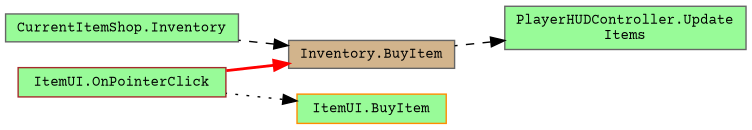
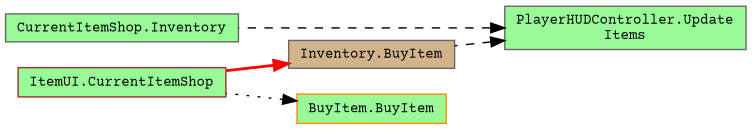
edge "CurrentItemShop.Inventory" -> "Inventory.BuyItem": now "CurrentItemShop.Inventory" -> "PlayerHUDController.Update Items"
node "ItemUI.OnPointerClick": label "ItemUI.OnPointerClick" -> "ItemUI.CurrentItemShop"
node "ItemUI.BuyItem": label "ItemUI.BuyItem" -> "BuyItem.BuyItem"
